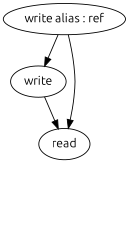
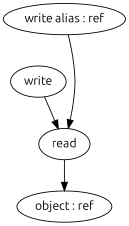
edge "write alias : ref" -> "write": removed
node "object : ref": added
